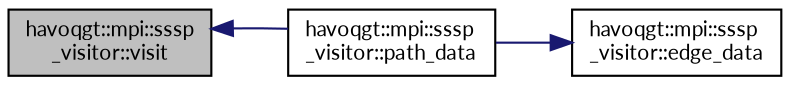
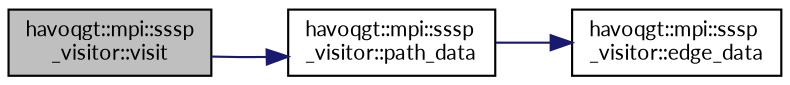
edge "havoqgt::mpi::sssp _visitor::path_data" -> "havoqgt::mpi::sssp _visitor::visit": reversed
